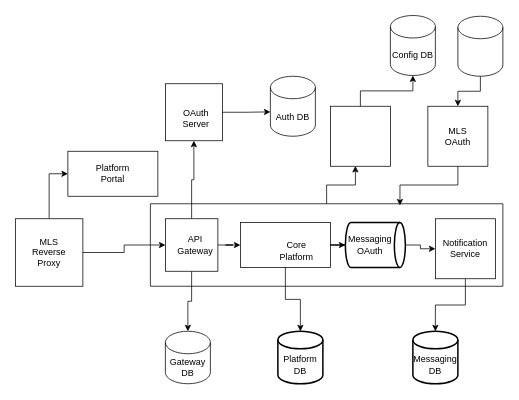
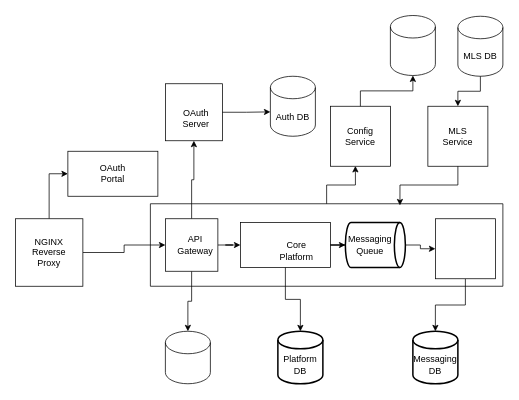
node "Config DB": removed
node "MLS DB": added
node "Config Service": added
node "MLS OAuth": label "MLS OAuth" -> "MLS Service"
node "Platform Portal": label "Platform Portal" -> "OAuth Portal"
node "Messaging OAuth": label "Messaging OAuth" -> "Messaging Queue"
node "Notification Service": removed
node "MLS Reverse Proxy": label "MLS Reverse Proxy" -> "NGINX Reverse Proxy"
node "Gateway DB": removed
